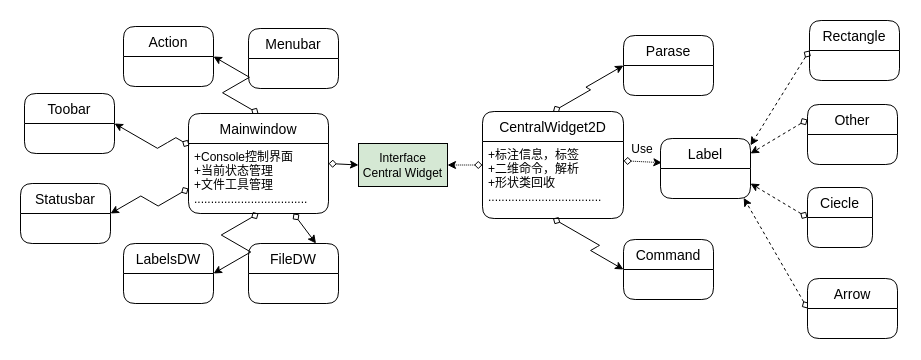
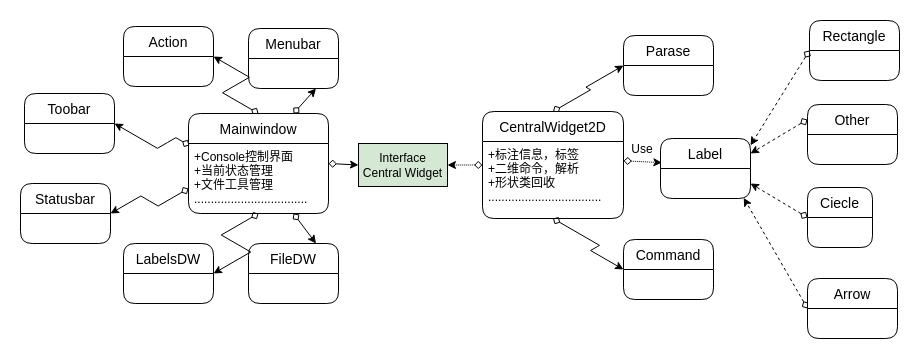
edge "Menubar" -- "Mainwindow": added
